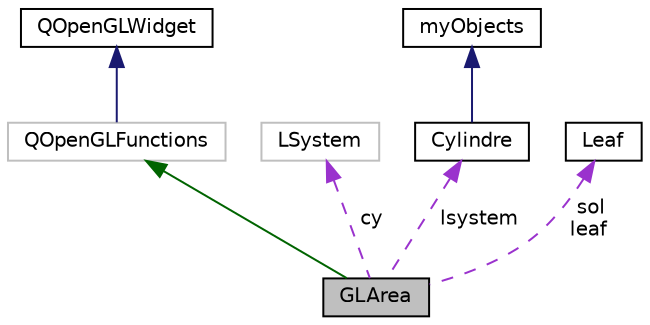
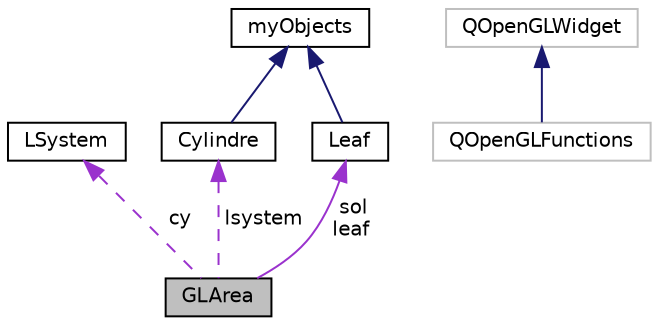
node "QOpenGLWidget": color black -> grey75
edge "Leaf" -> "myObjects": added
node "LSystem": color grey75 -> black
edge "GLArea" -> "QOpenGLFunctions": removed
edge "GLArea" -> "Leaf": style dashed -> solid
